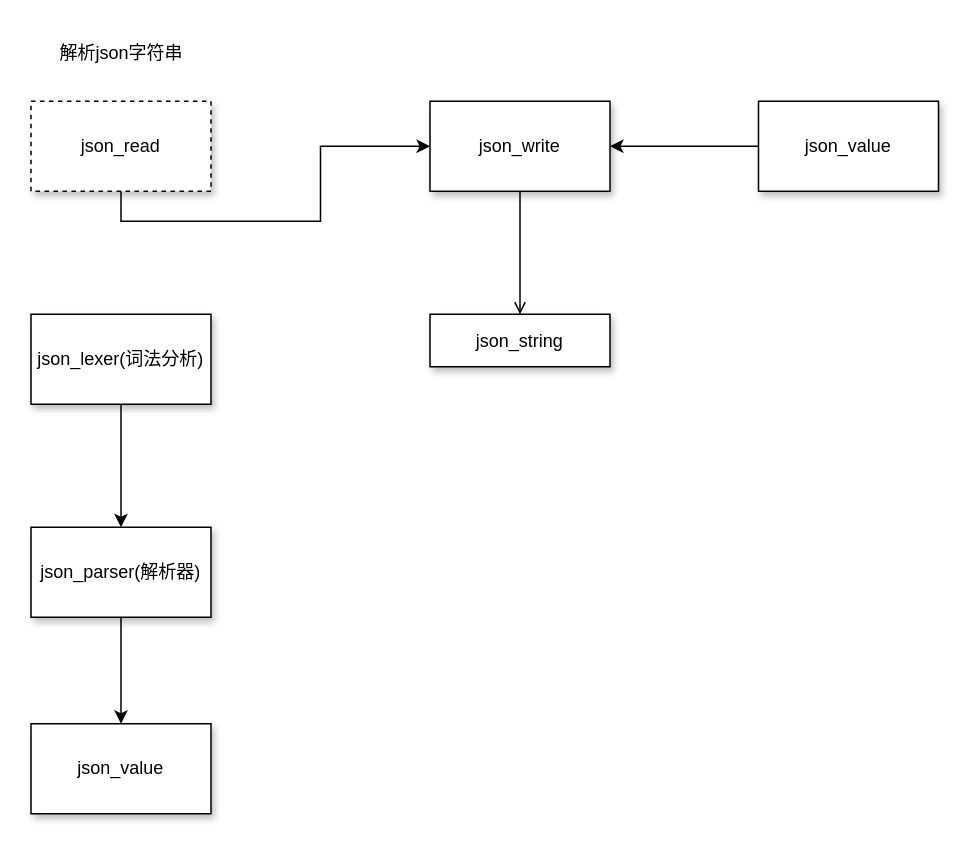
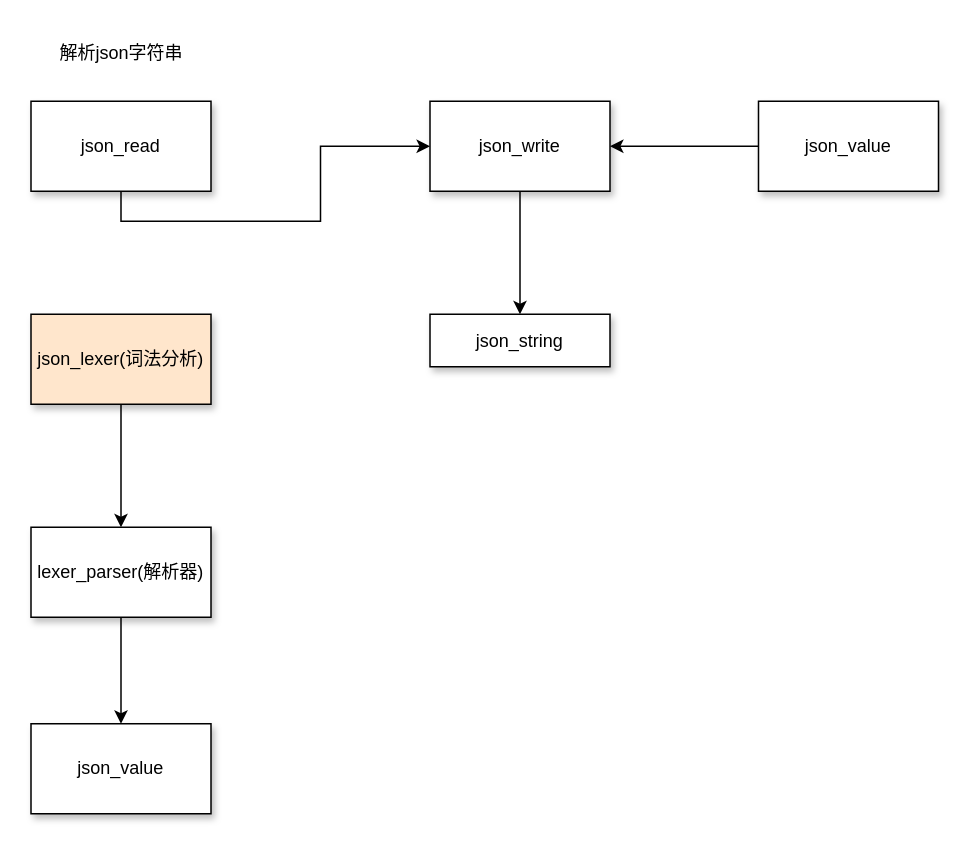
node "json_read": style dashed -> solid
edge "json_write" -> "json_string": arrowhead open -> classic
node "json_lexer(词法分析)": fillcolor #ffffff -> #ffe6cc
node "json_parser(解析器)": label "json_parser(解析器)" -> "lexer_parser(解析器)"
